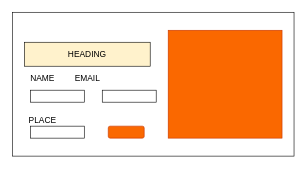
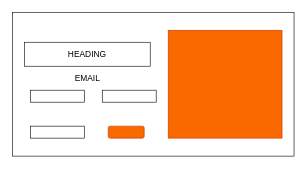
node "HEADING": fillcolor #fff2cc -> #ffffff
node "NAME": removed
node "PLACE": removed
